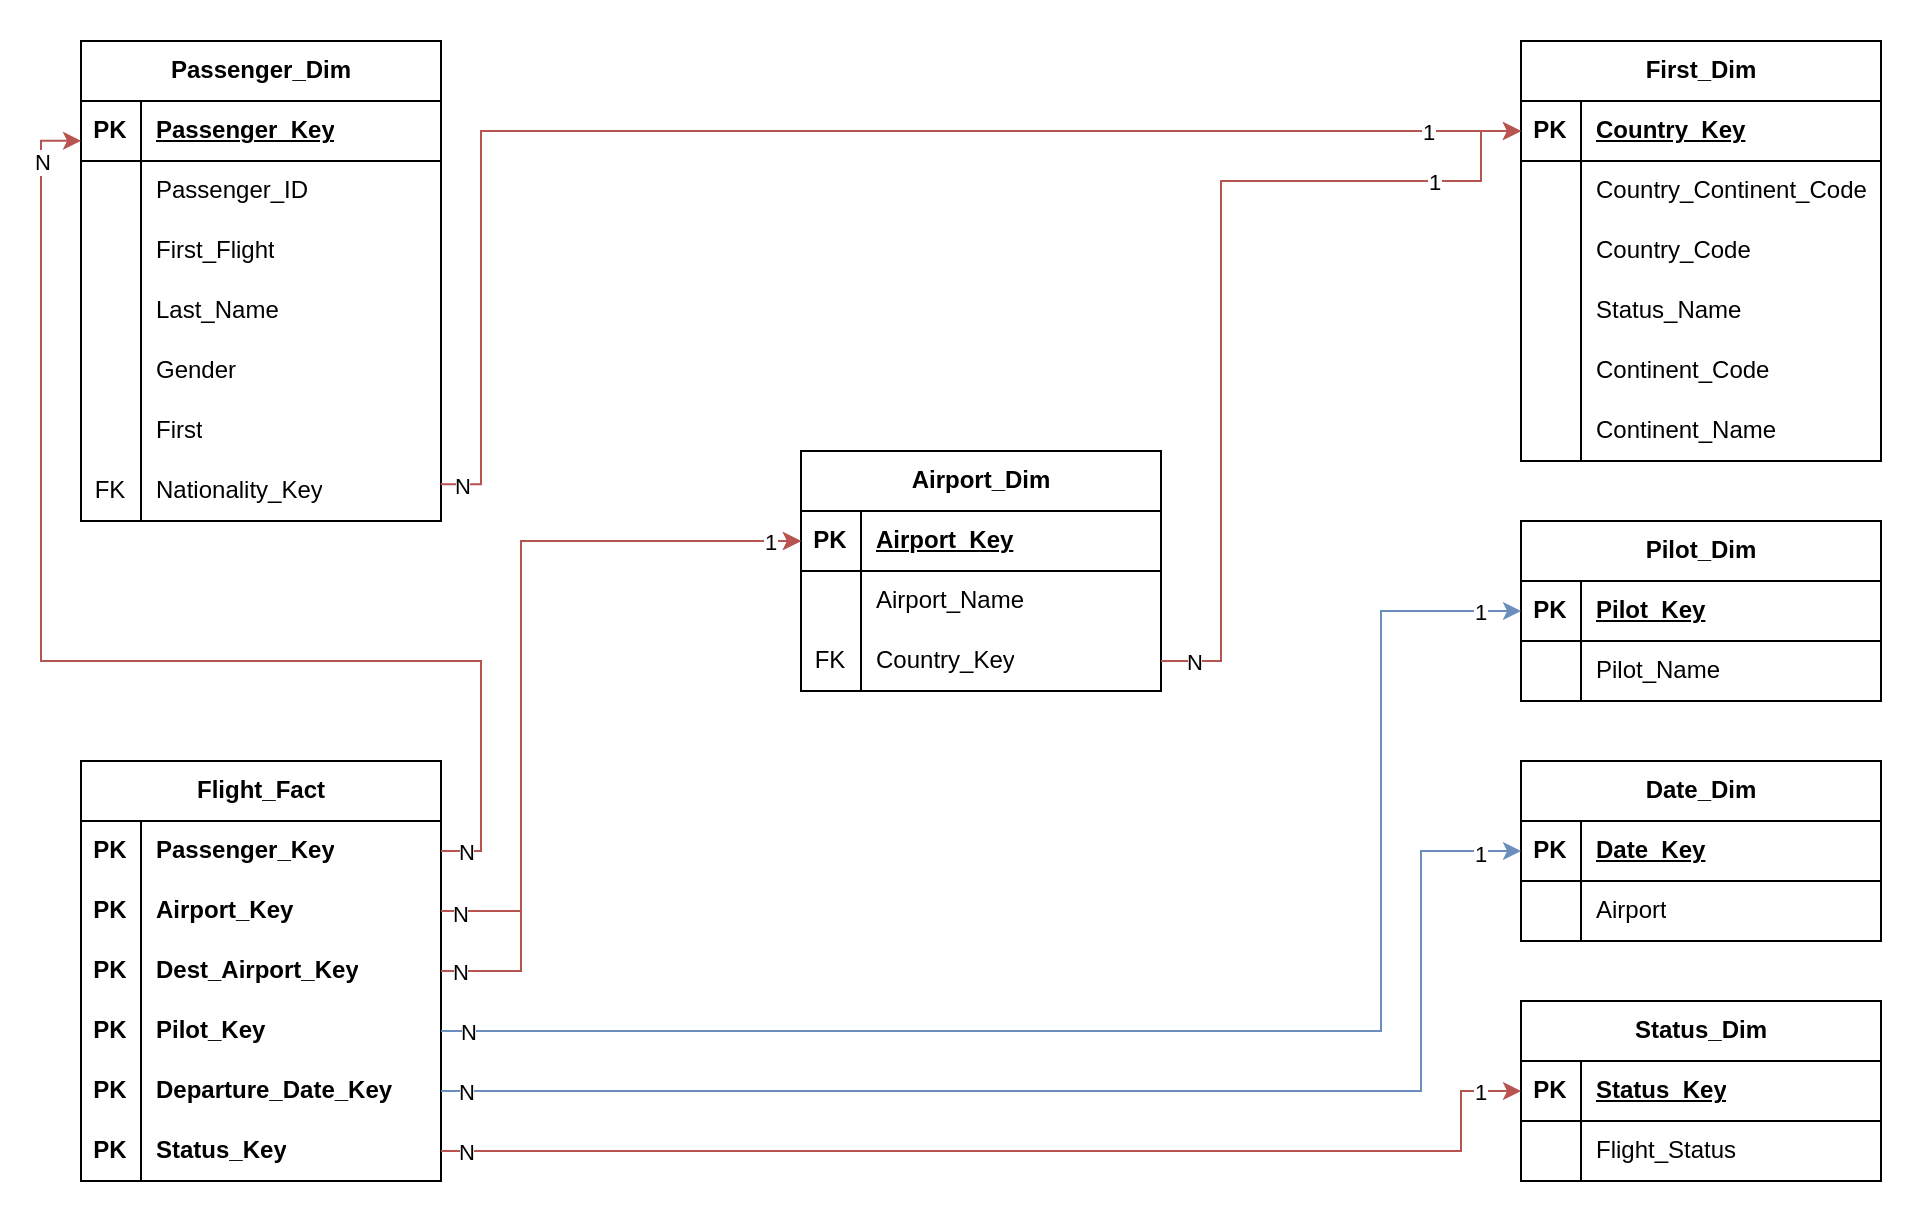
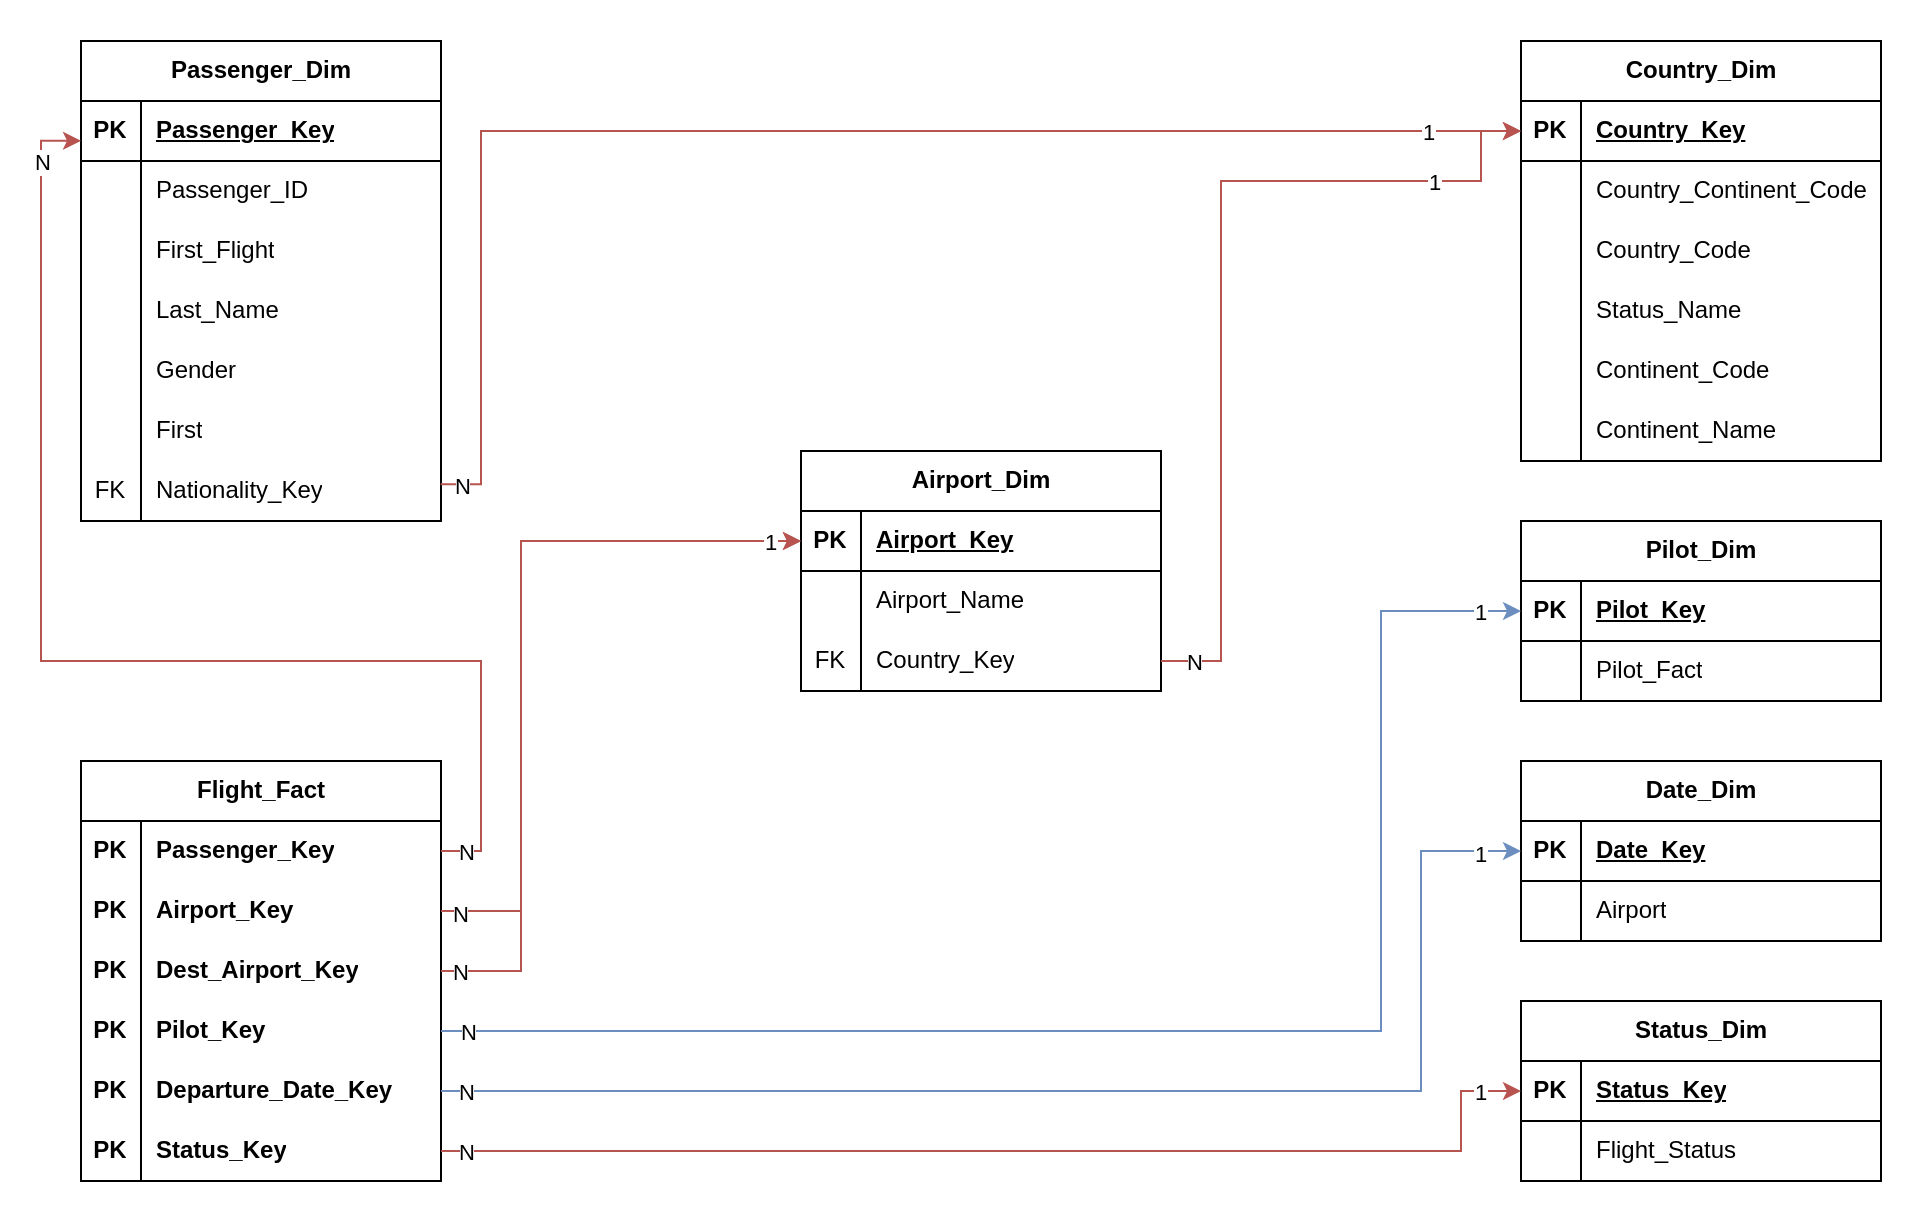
node "First_Dim": label "First_Dim" -> "Country_Dim"
node "Pilot_Name": label "Pilot_Name" -> "Pilot_Fact"
